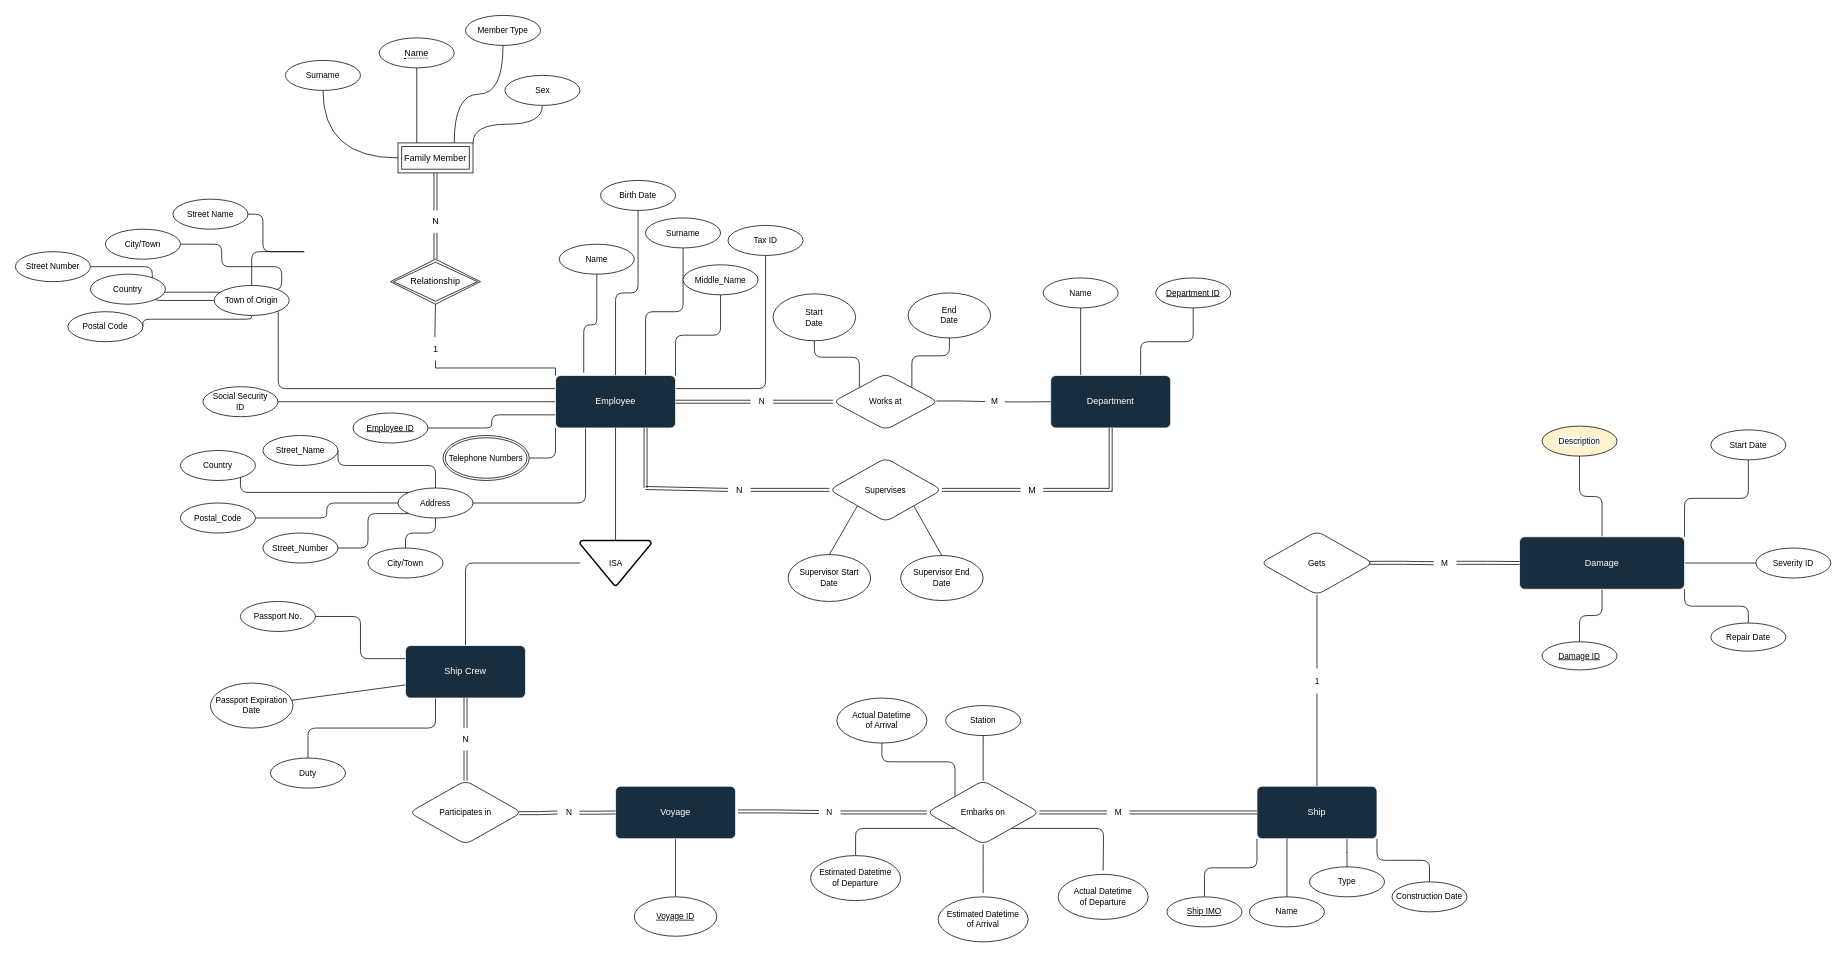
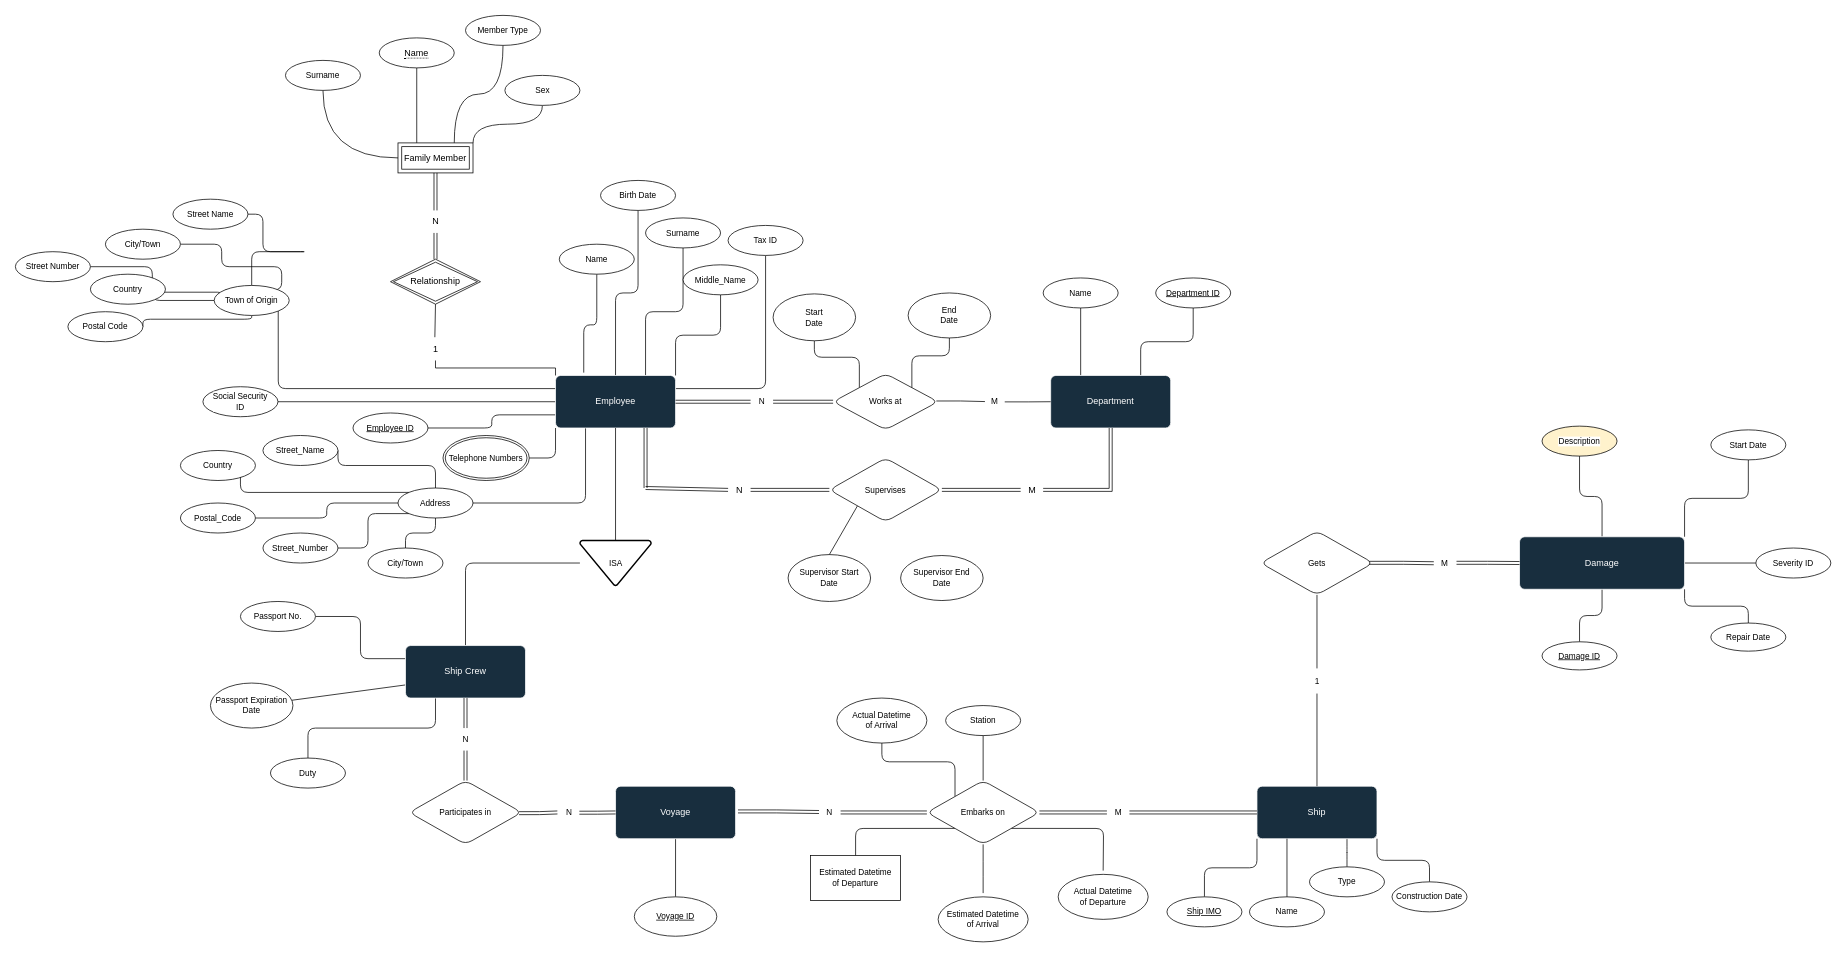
edge "Supervises" -- "Supervisor End Date": removed
node "Estimated Datetime of Departure": shape ellipse -> rectangle
